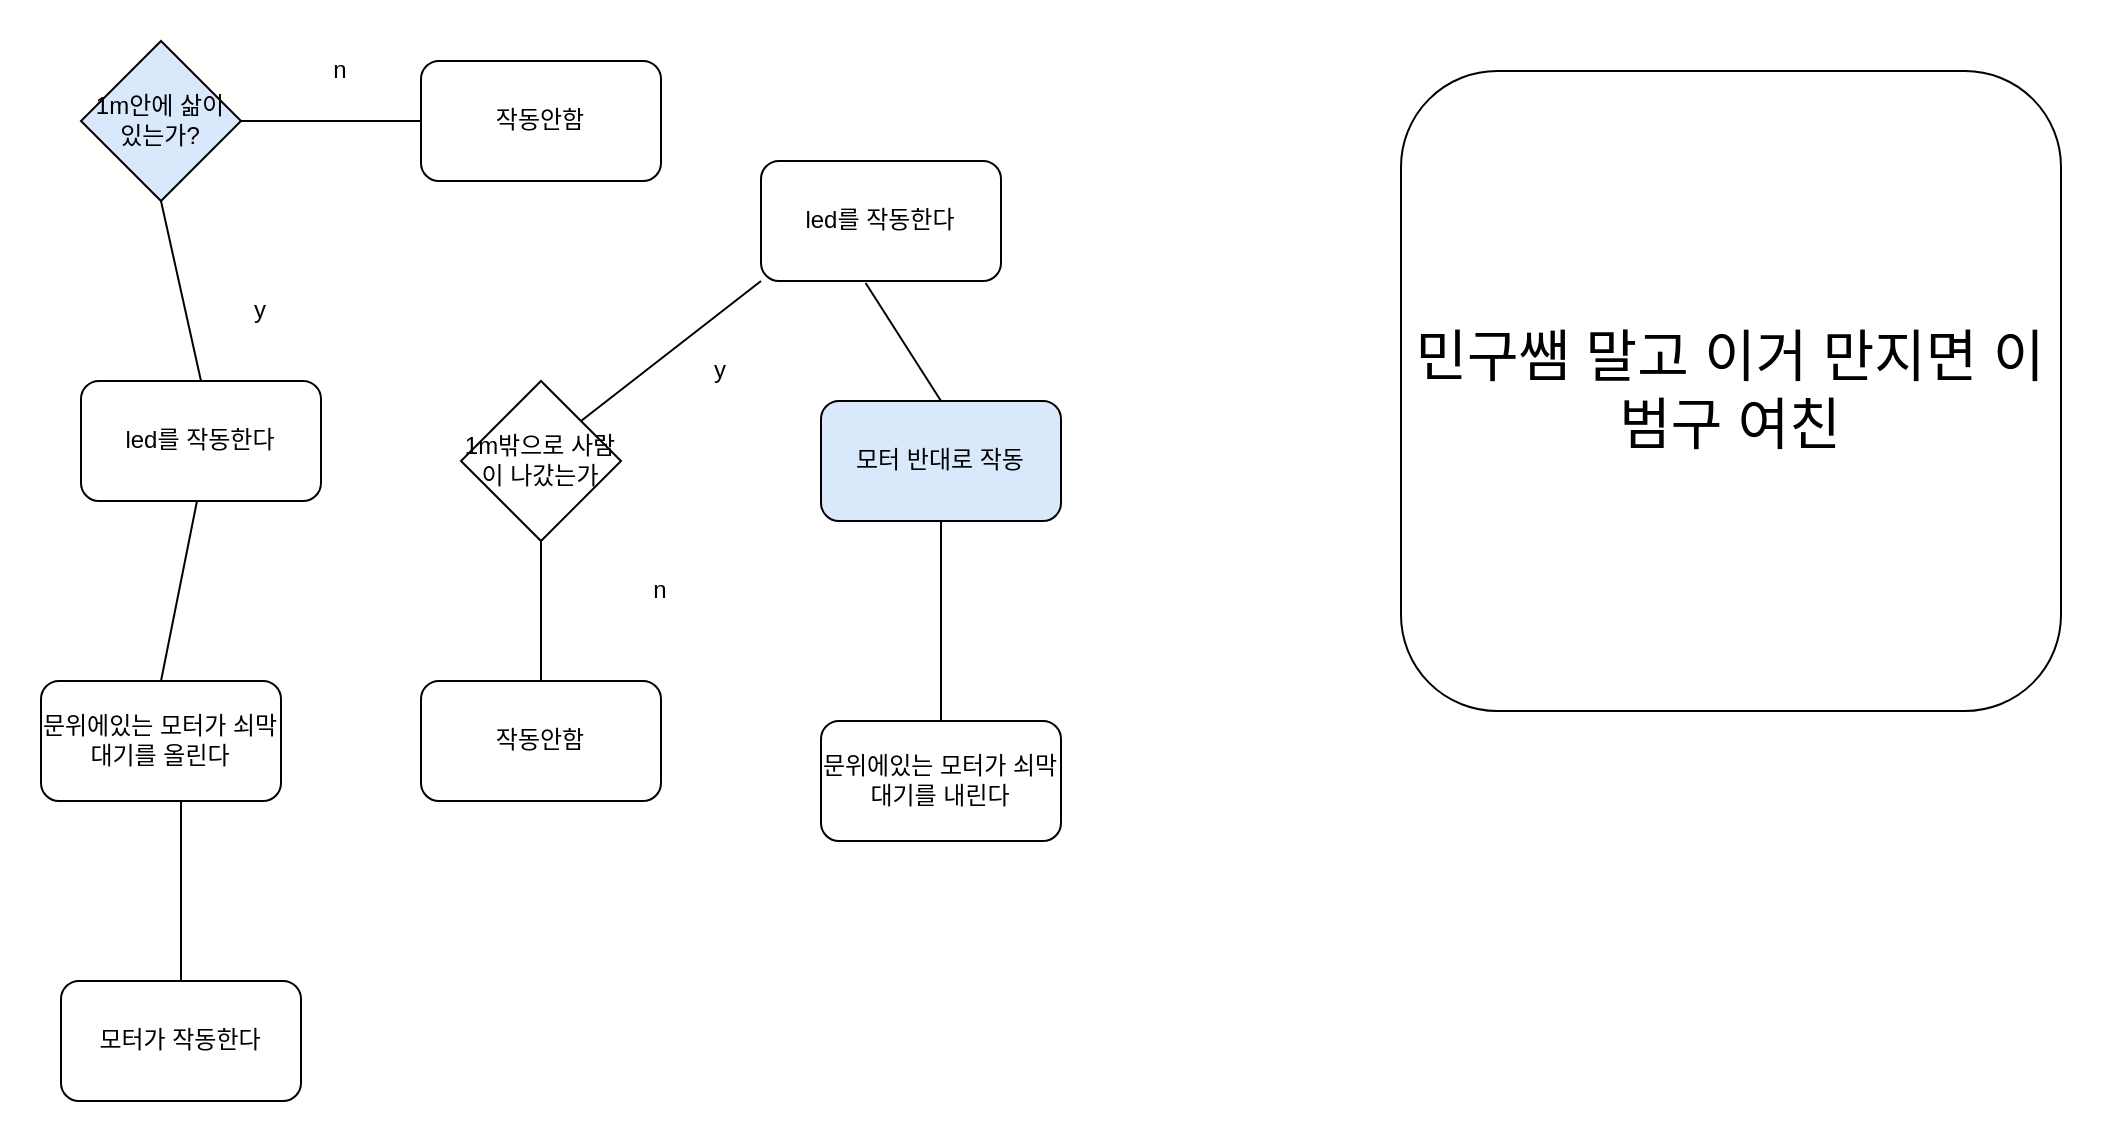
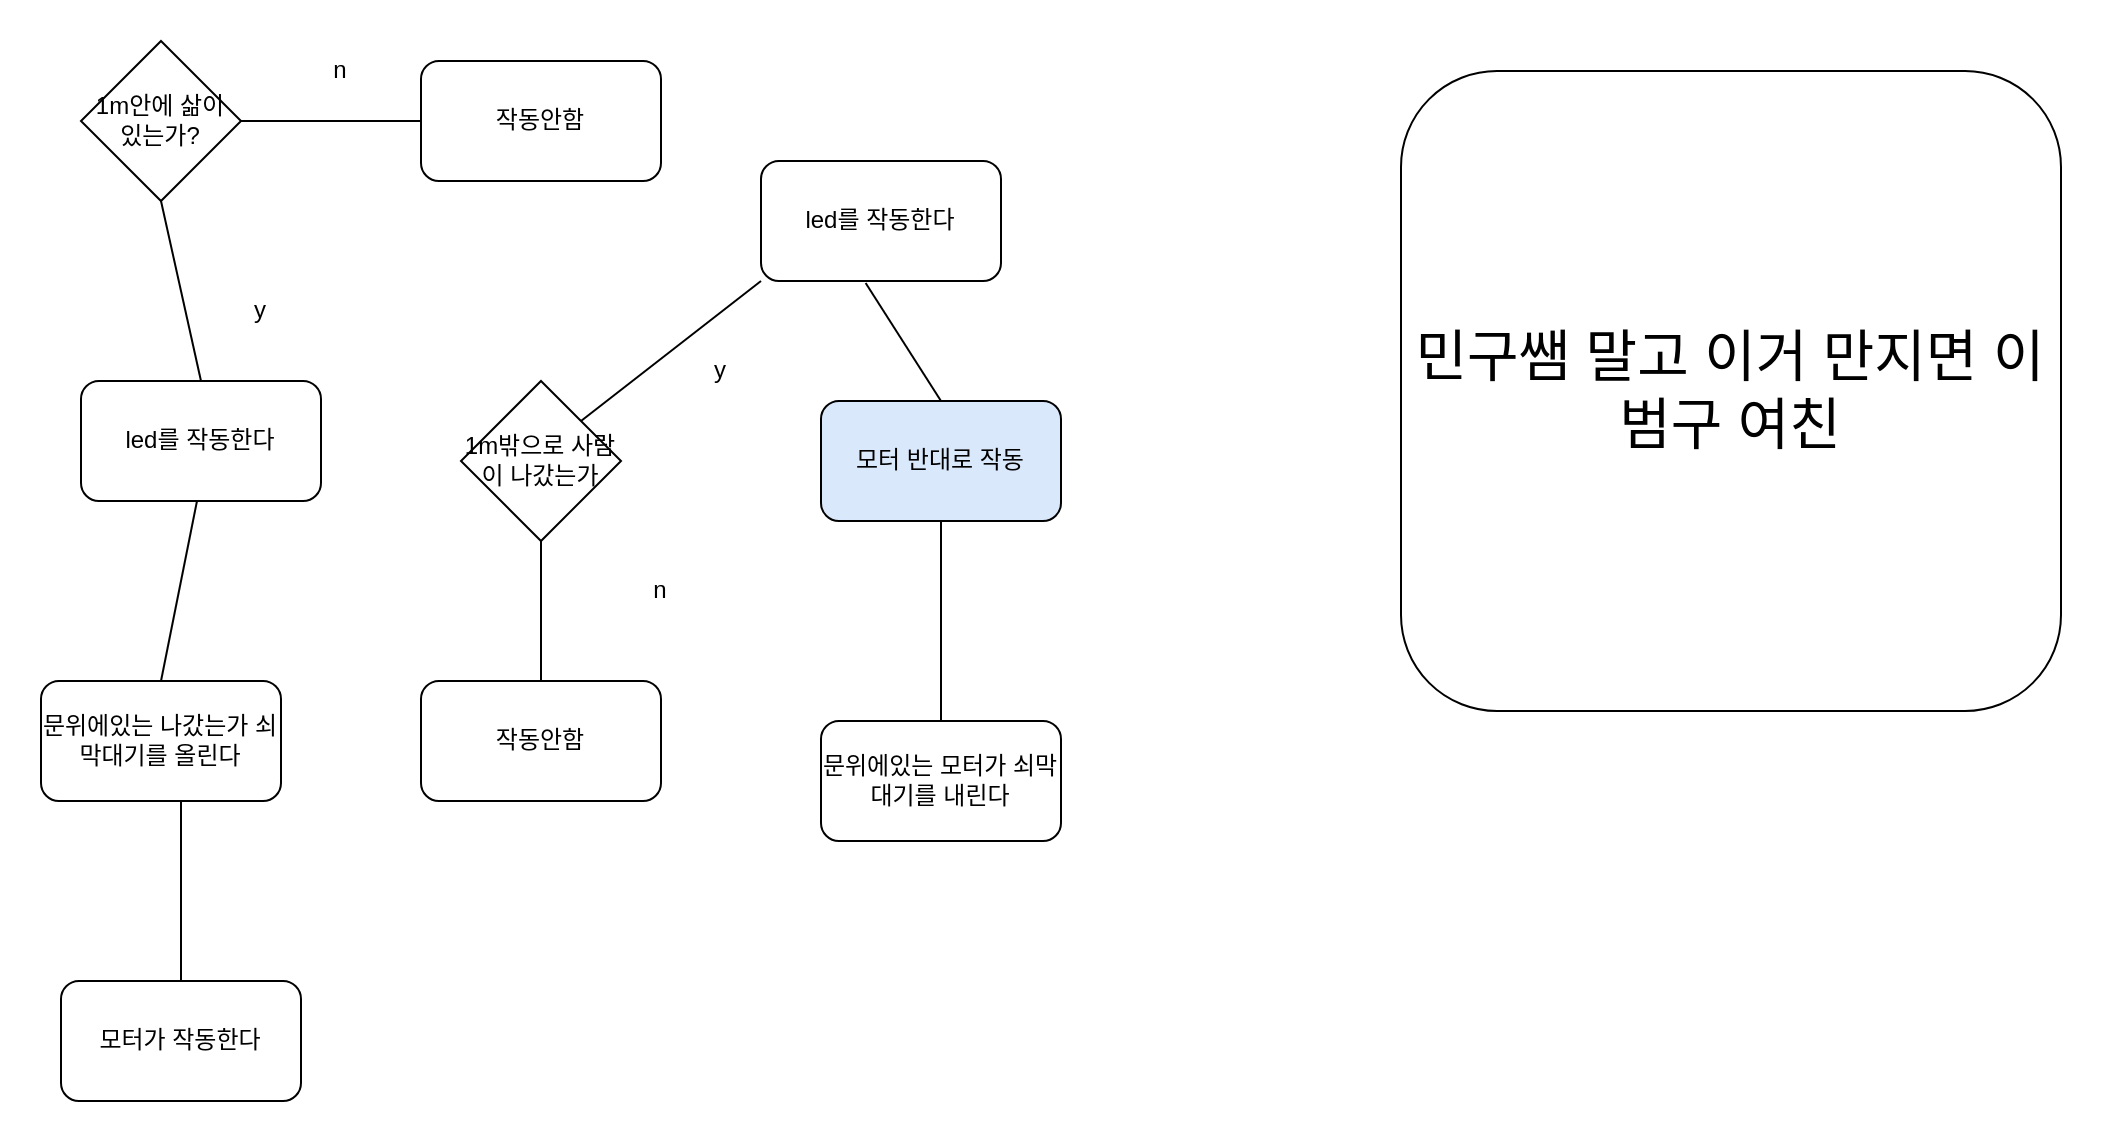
node "1m안에 삶이 있는가?": fillcolor #dae8fc -> #ffffff
node "문위에있는 모터가 쇠막대기를 올린다": label "문위에있는 모터가 쇠막대기를 올린다" -> "문위에있는 나갔는가 쇠막대기를 올린다"
